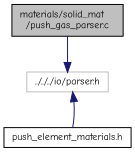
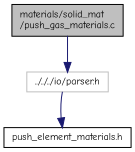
node "materials/solid_mat /push_gas_parser.c": label "materials/solid_mat /push_gas_parser.c" -> "materials/solid_mat /push_gas_materials.c"
edge "push_element_materials.h" -> "../../../io/parser.h": reversed
